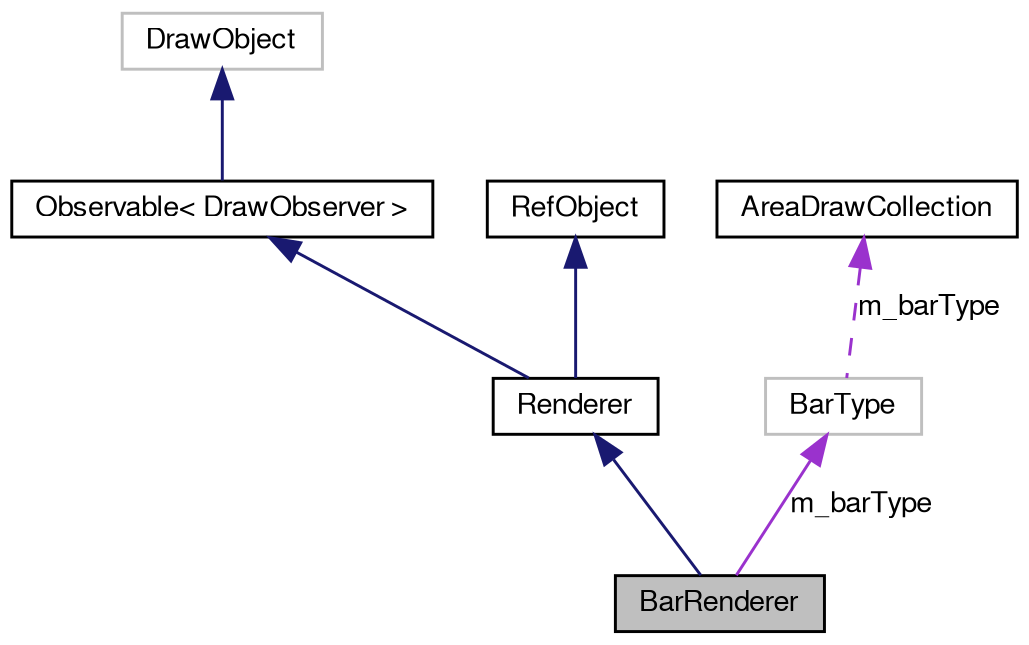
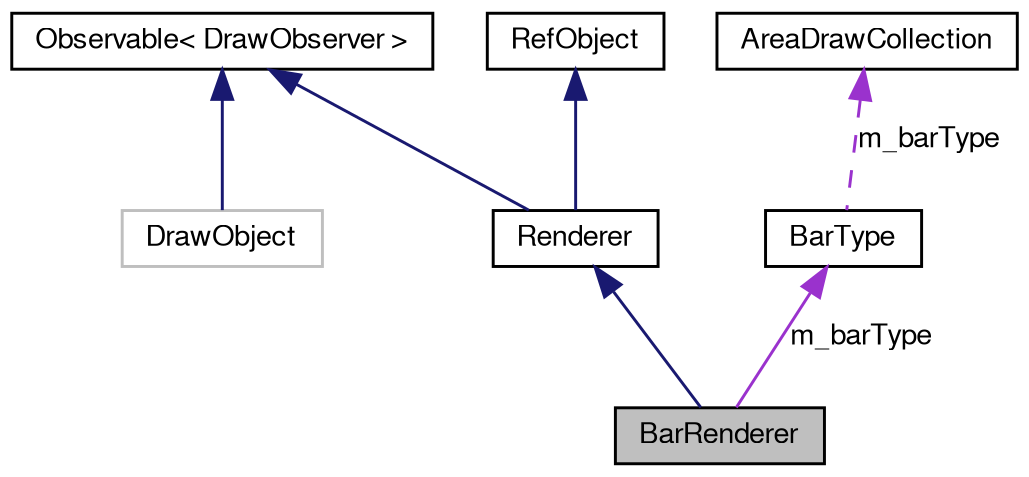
edge "Observable< DrawObserver >" -> "DrawObject": reversed
node "BarType": color grey75 -> black
